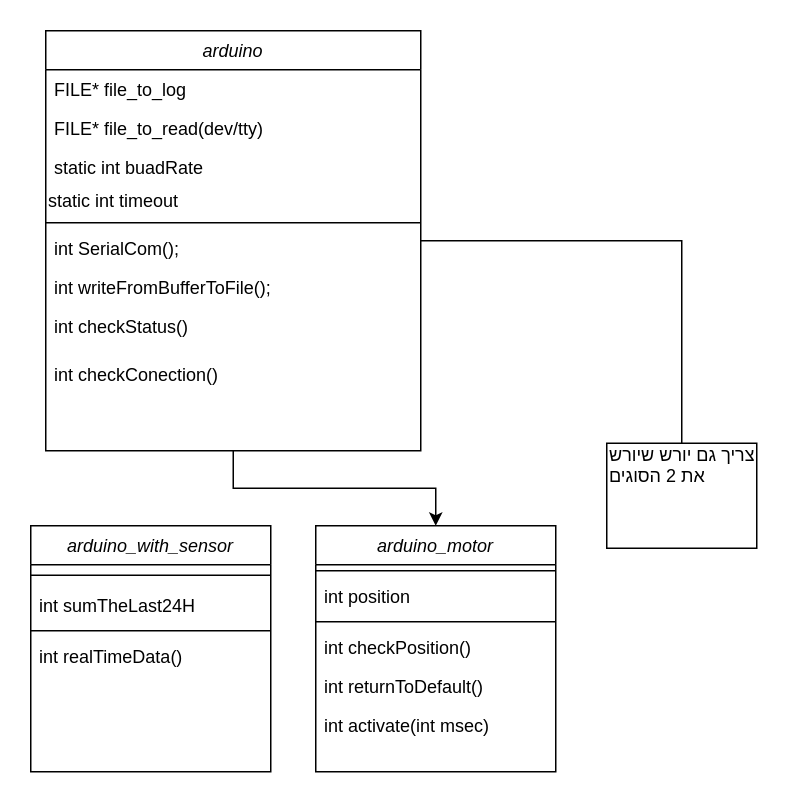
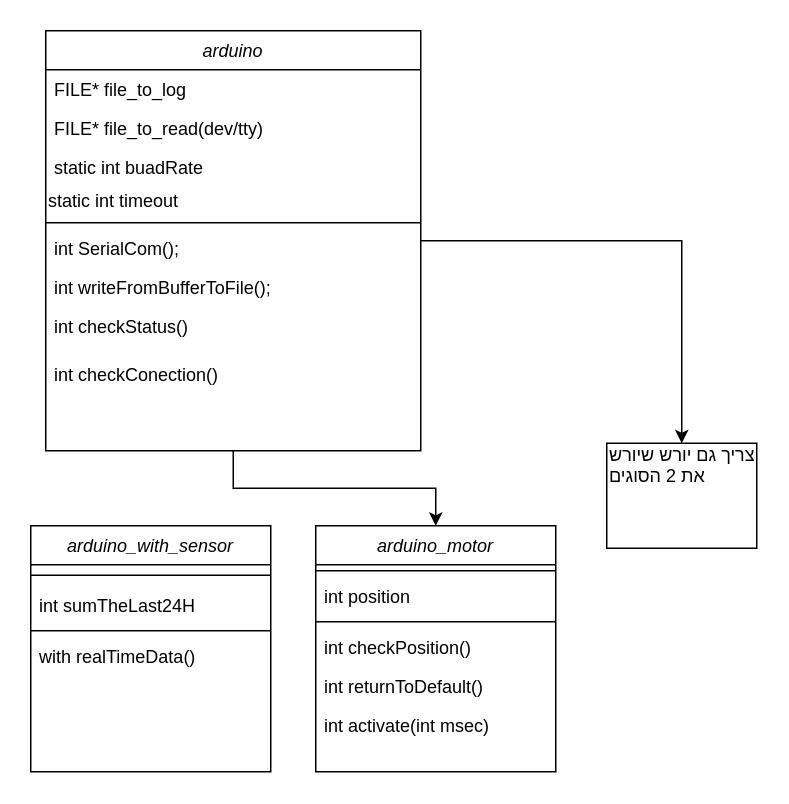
edge "arduino" -- "צריך גם יורש שיורש את 2 הסוגים": arrowhead none -> classic
node "int realTimeData()": label "int realTimeData()" -> "with realTimeData()"
